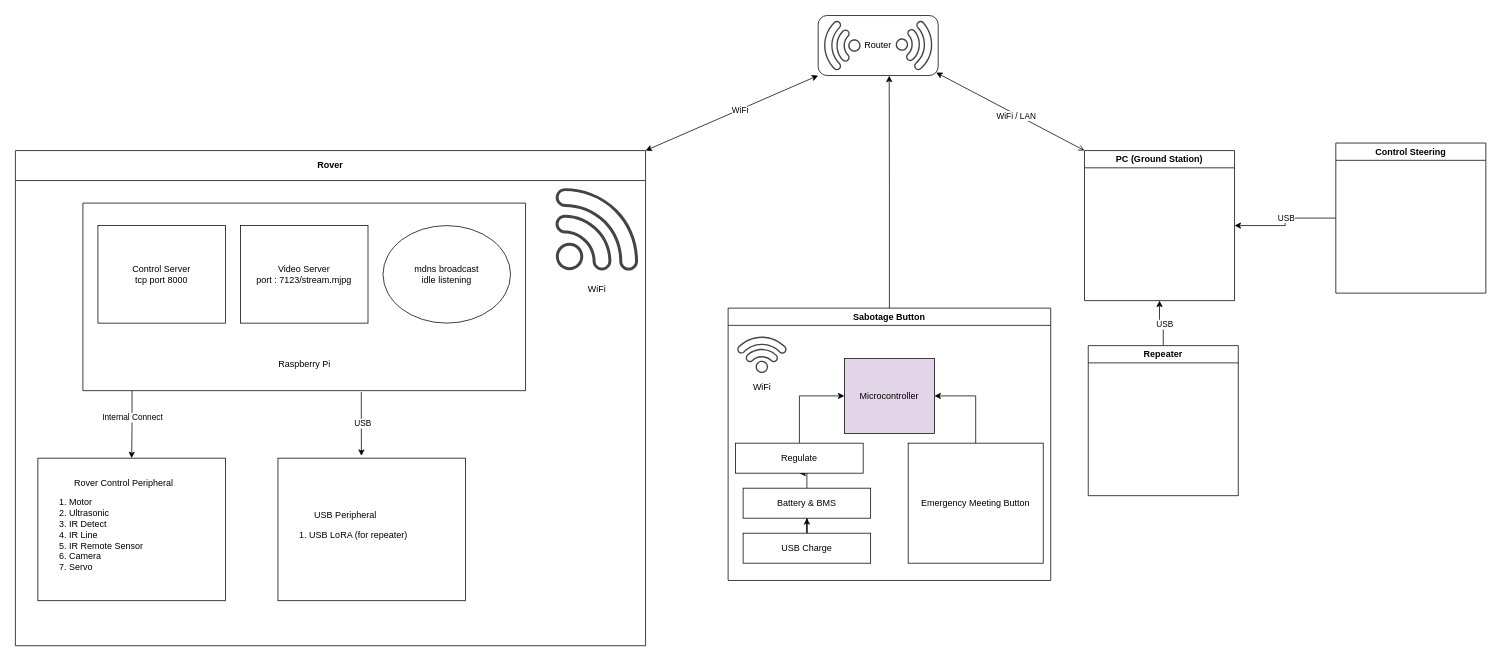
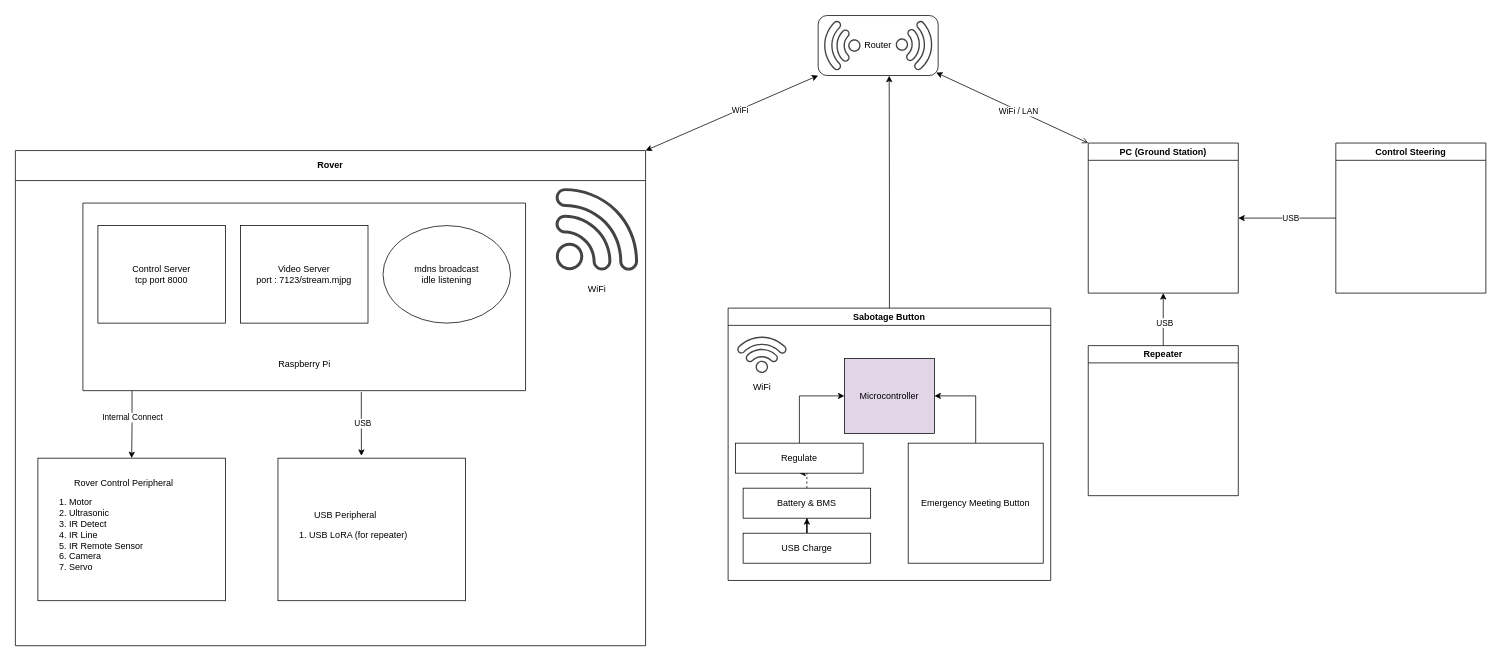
node "PC (Ground Station)": moved (1159, 225) -> (1163, 218)
edge "Battery & BMS" -> "Regulate": style solid -> dashed
